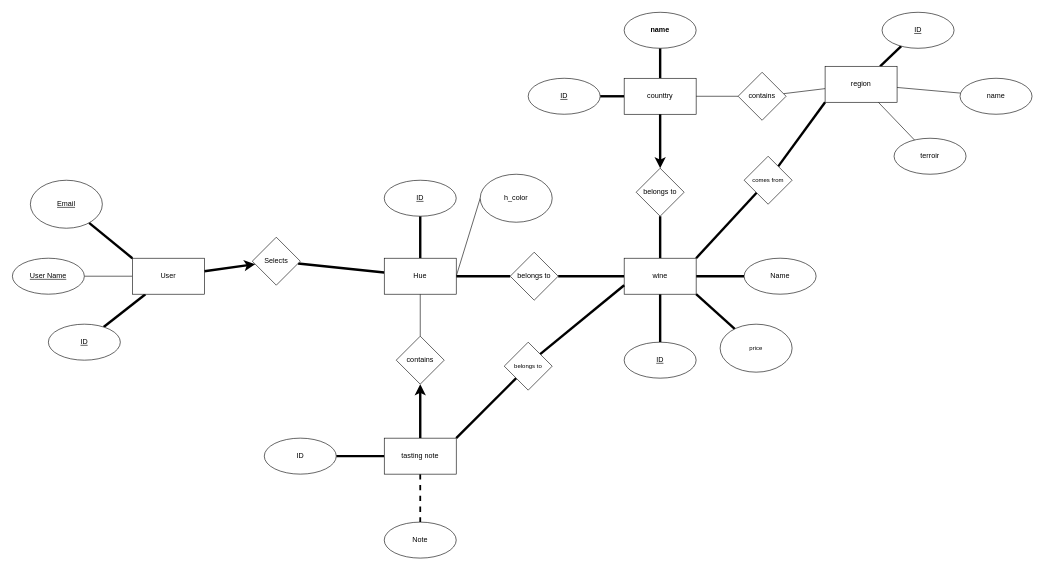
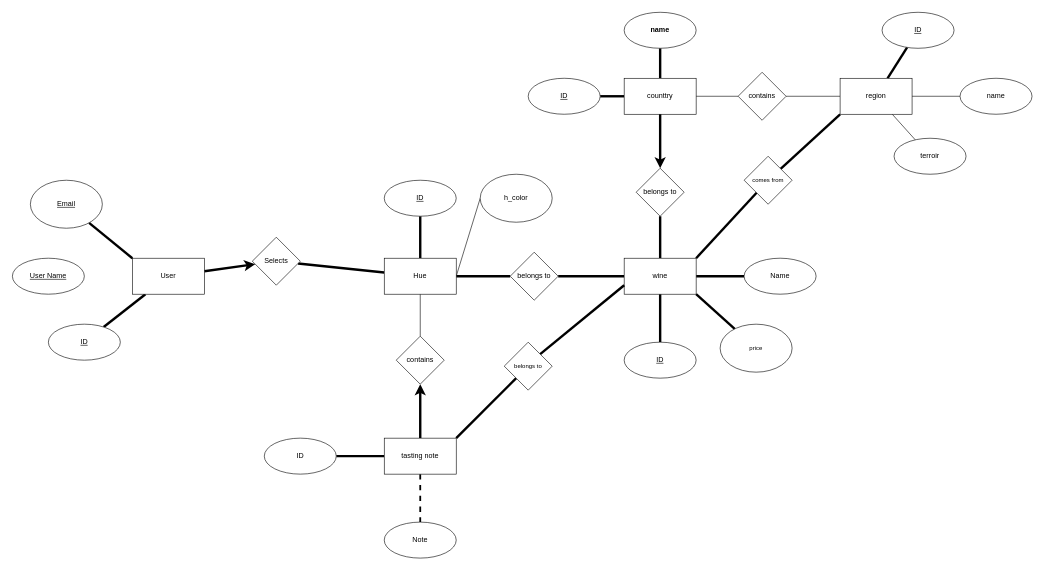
node "region": moved (861, 84) -> (876, 96)
edge "User Name" -- "User": removed
